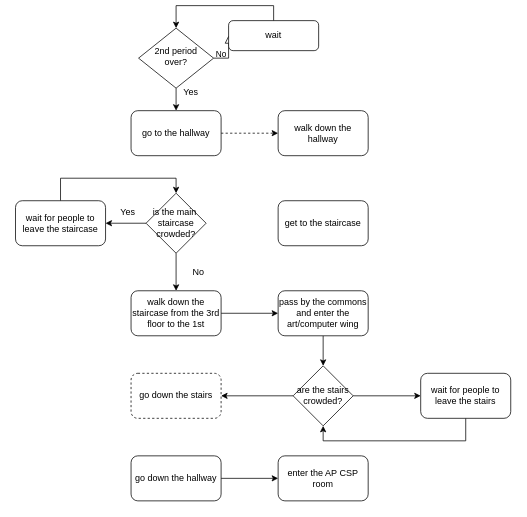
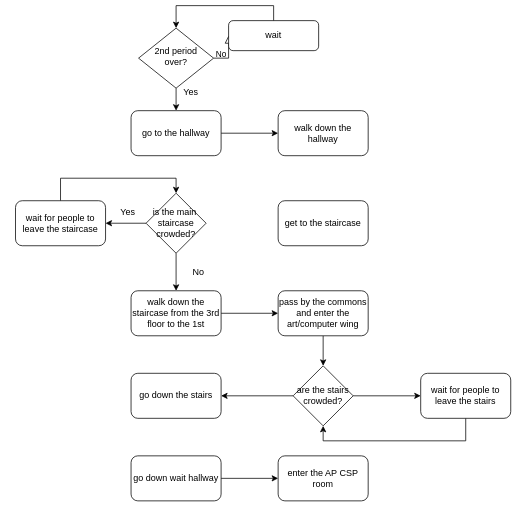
edge "go to the hallway" -> "walk down the hallway": style dashed -> solid
node "go down the stairs": style dashed -> solid
node "go down the hallway": label "go down the hallway" -> "go down wait hallway"
